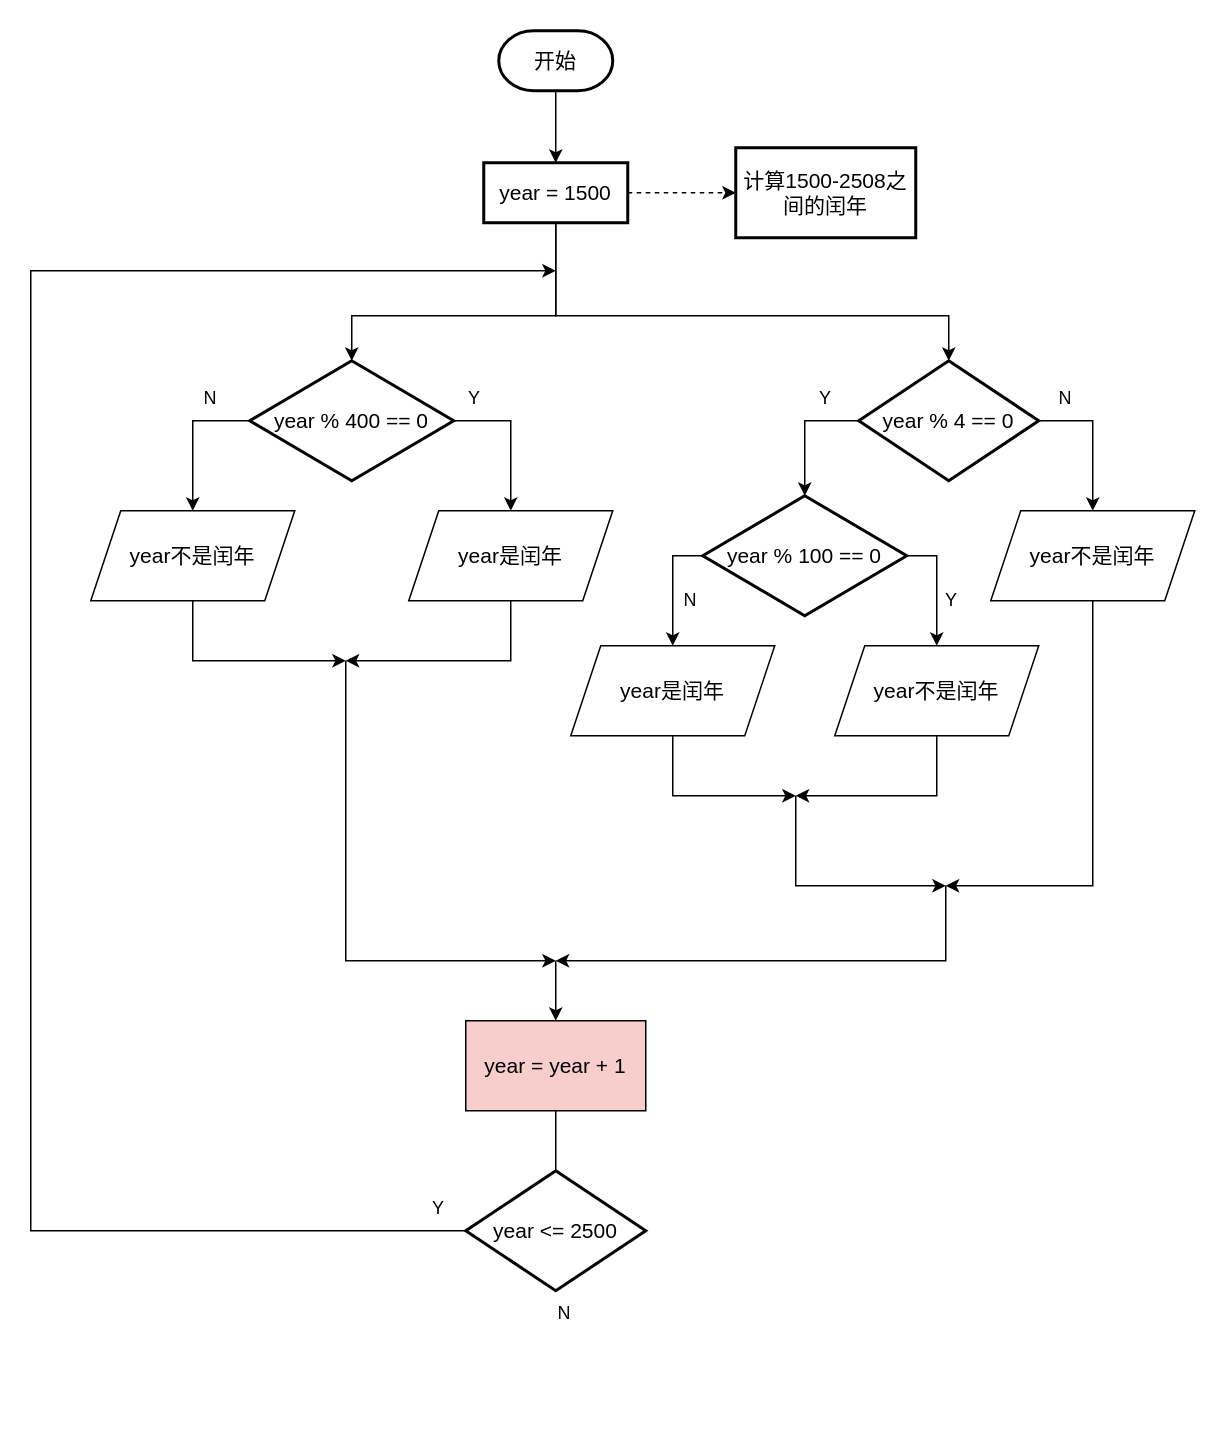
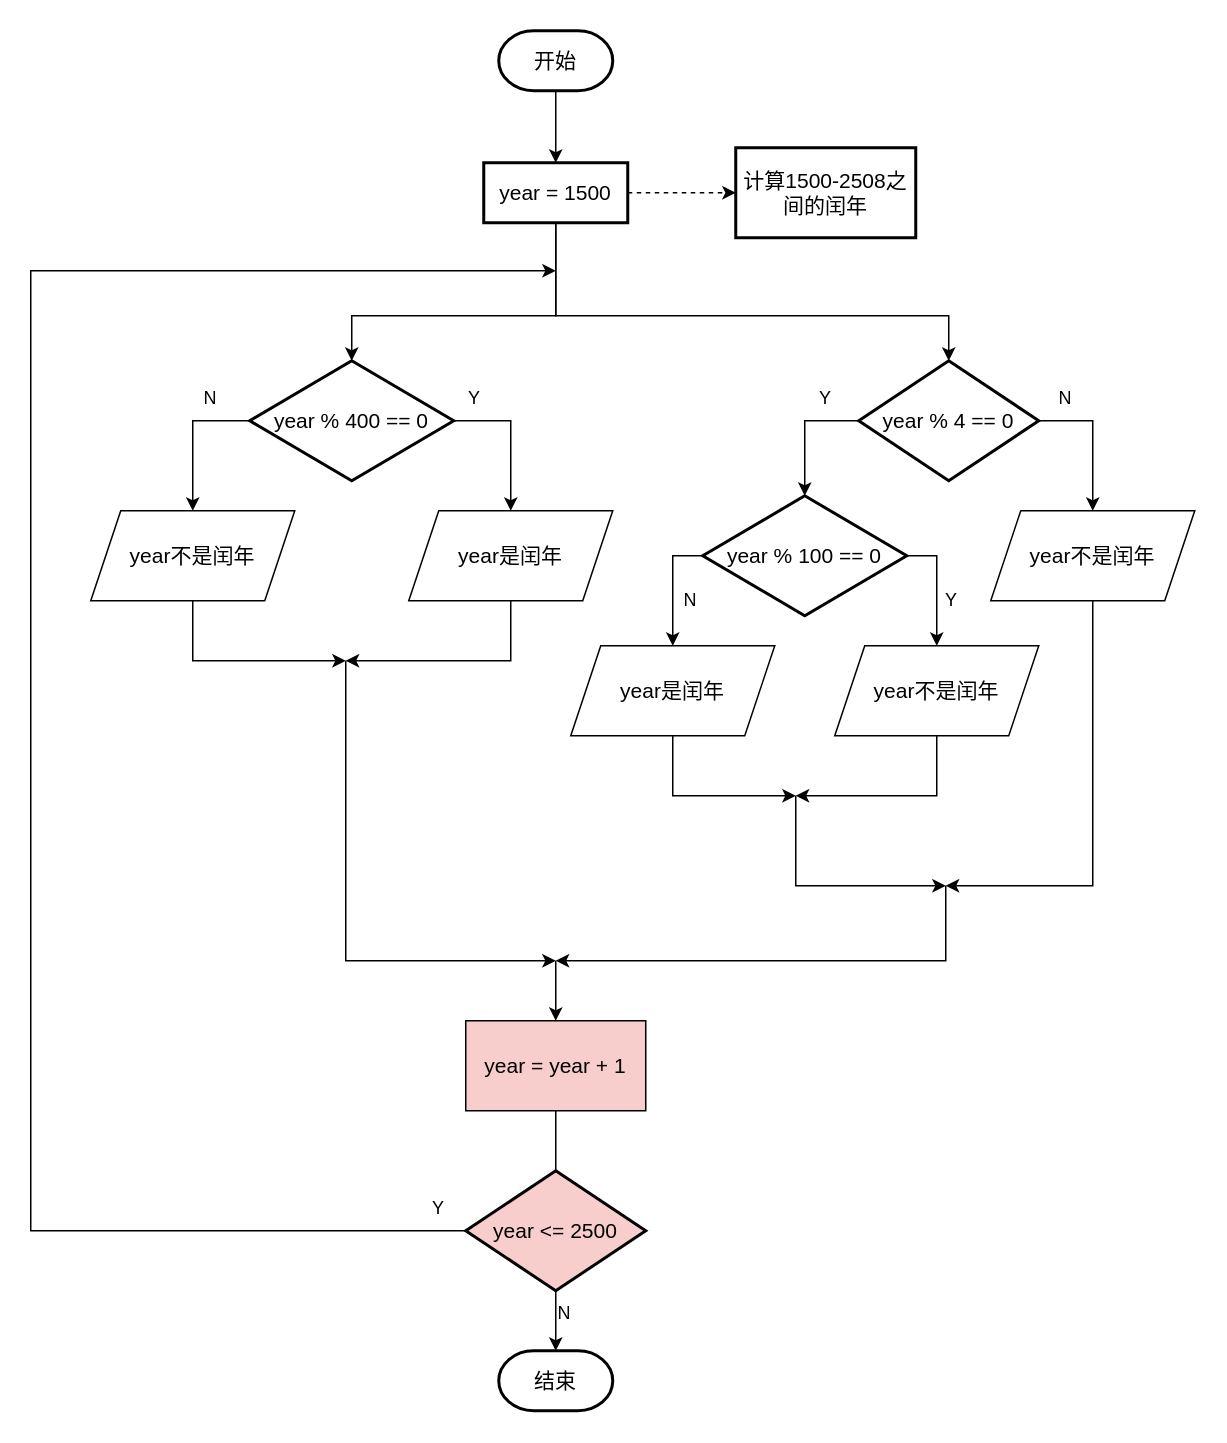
node "year <= 2500": fillcolor #ffffff -> #f8cecc
edge "year <= 2500" -> "结束": added
node "结束": added
